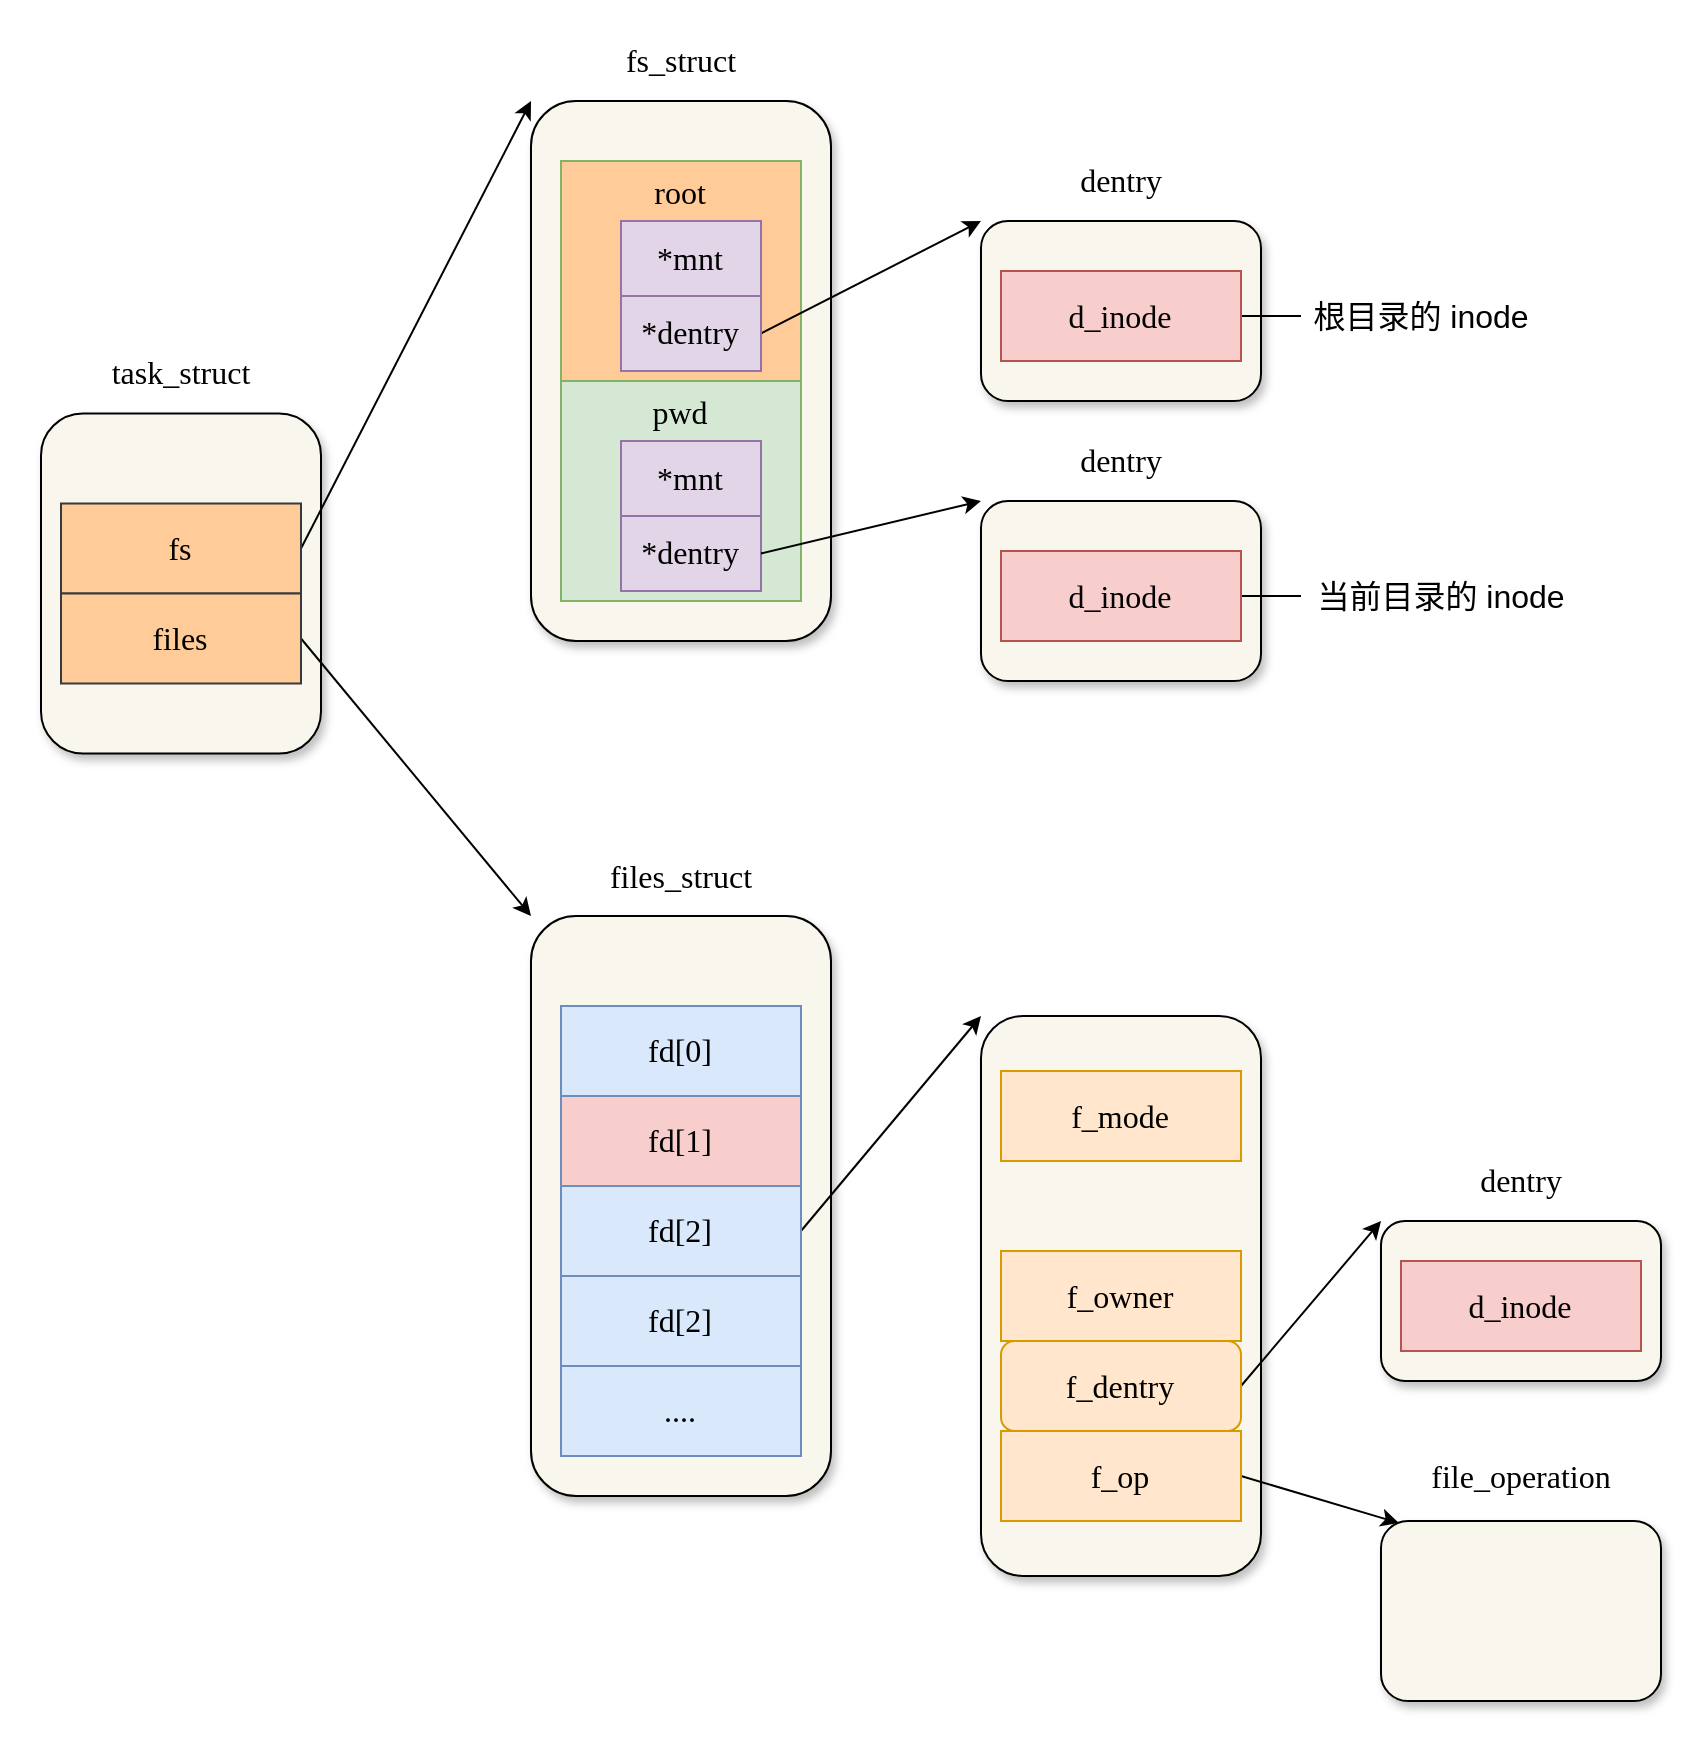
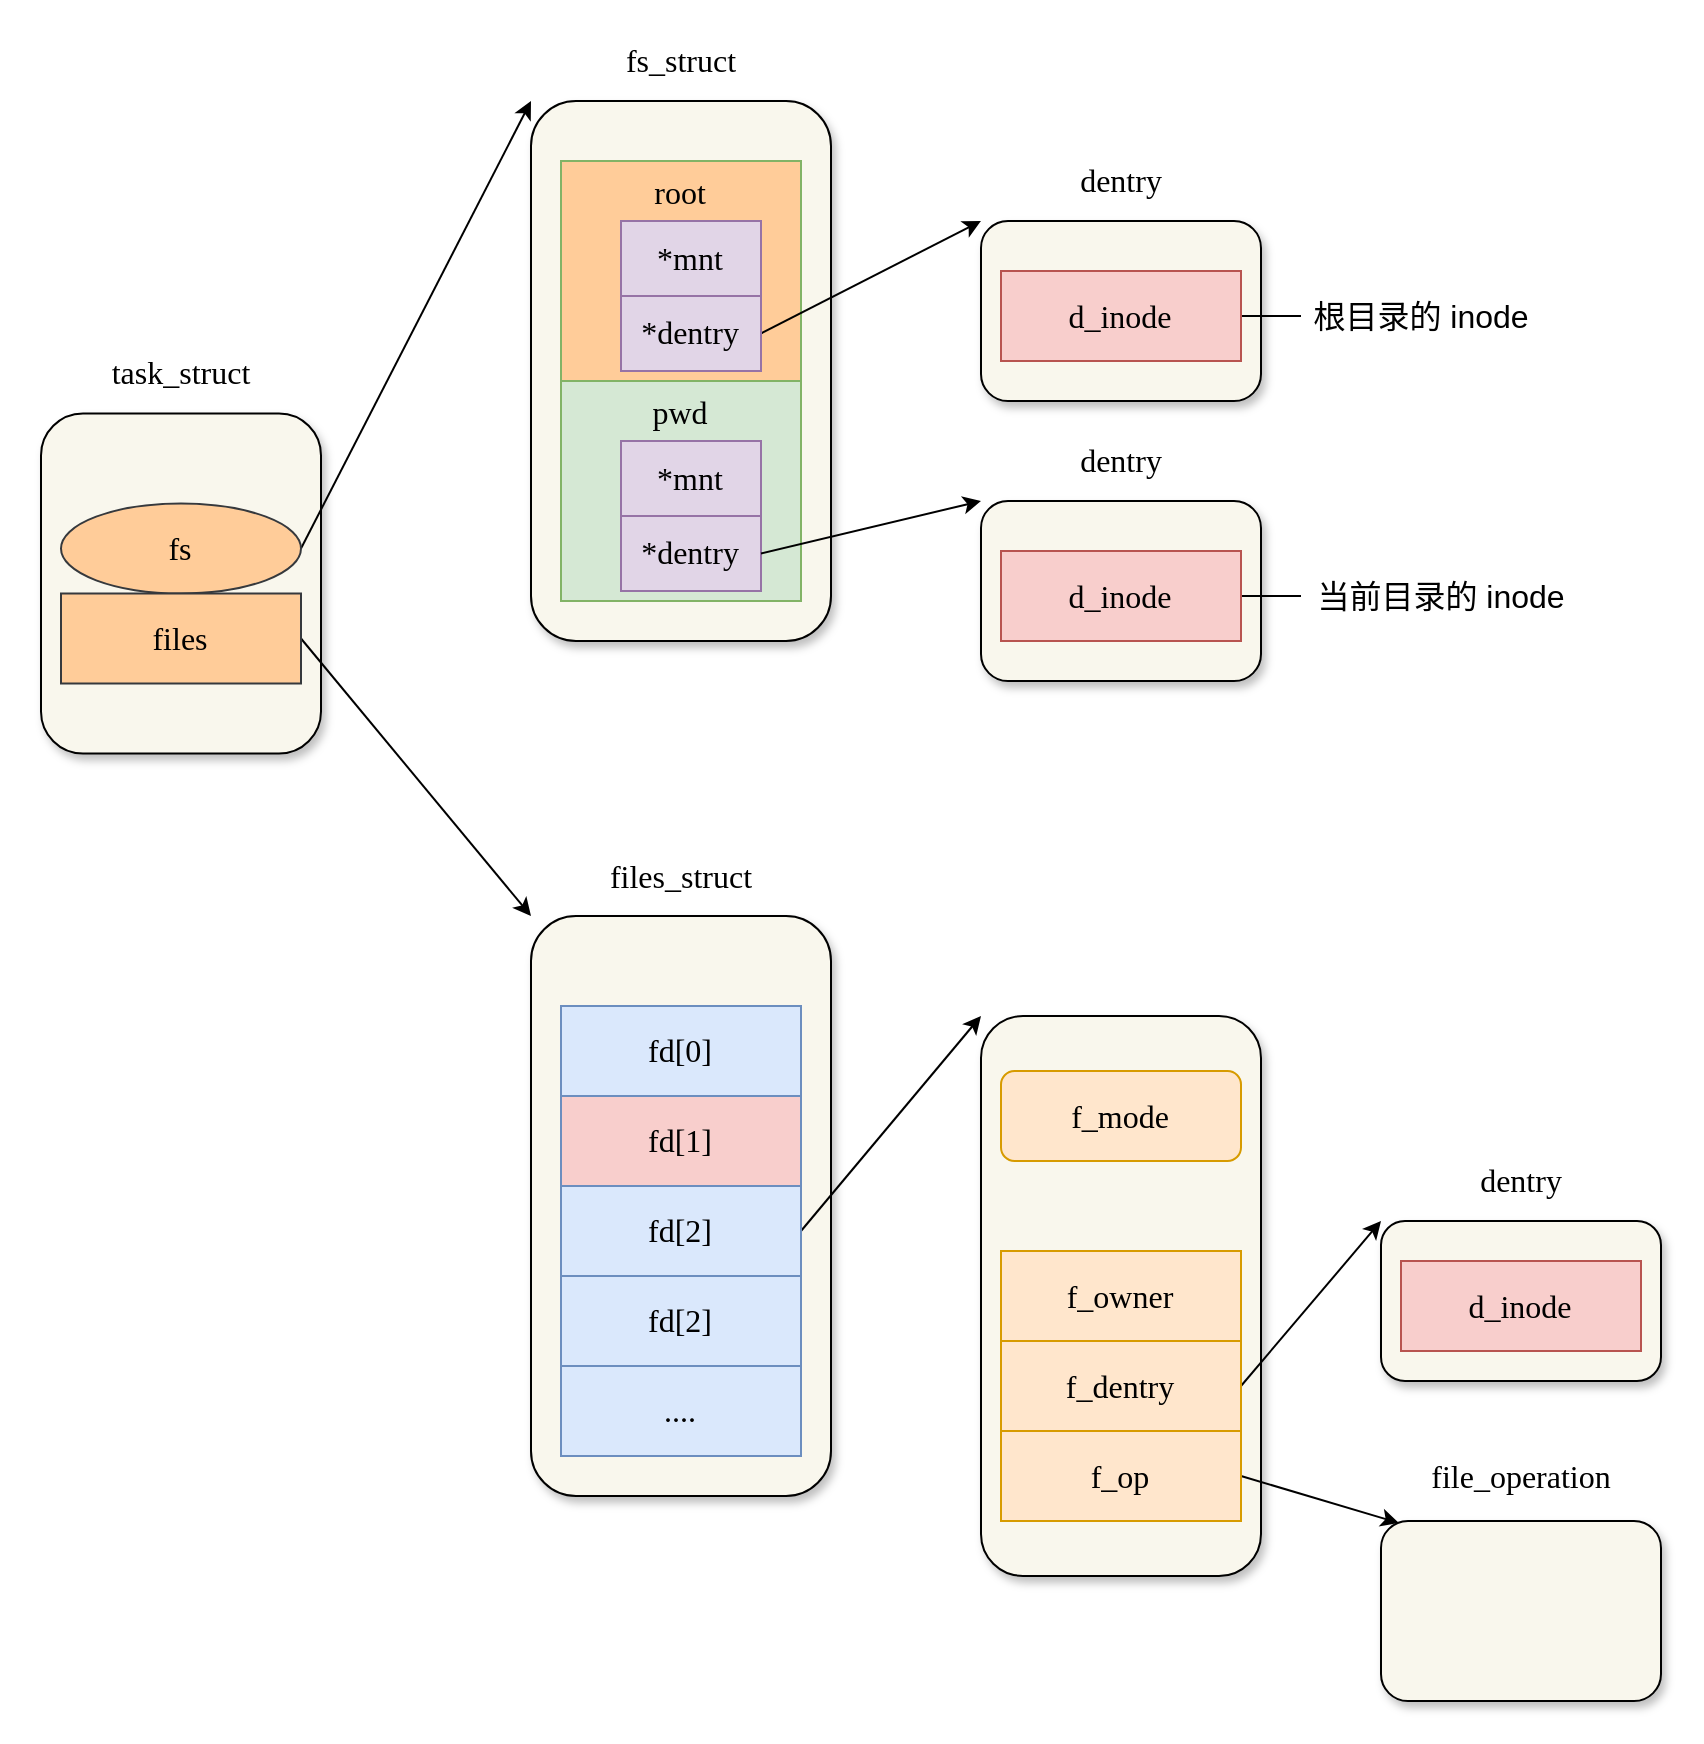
node "fs": shape rectangle -> ellipse
node "f_mode": shape rectangle -> rounded rectangle
node "f_dentry": shape rounded rectangle -> rectangle
